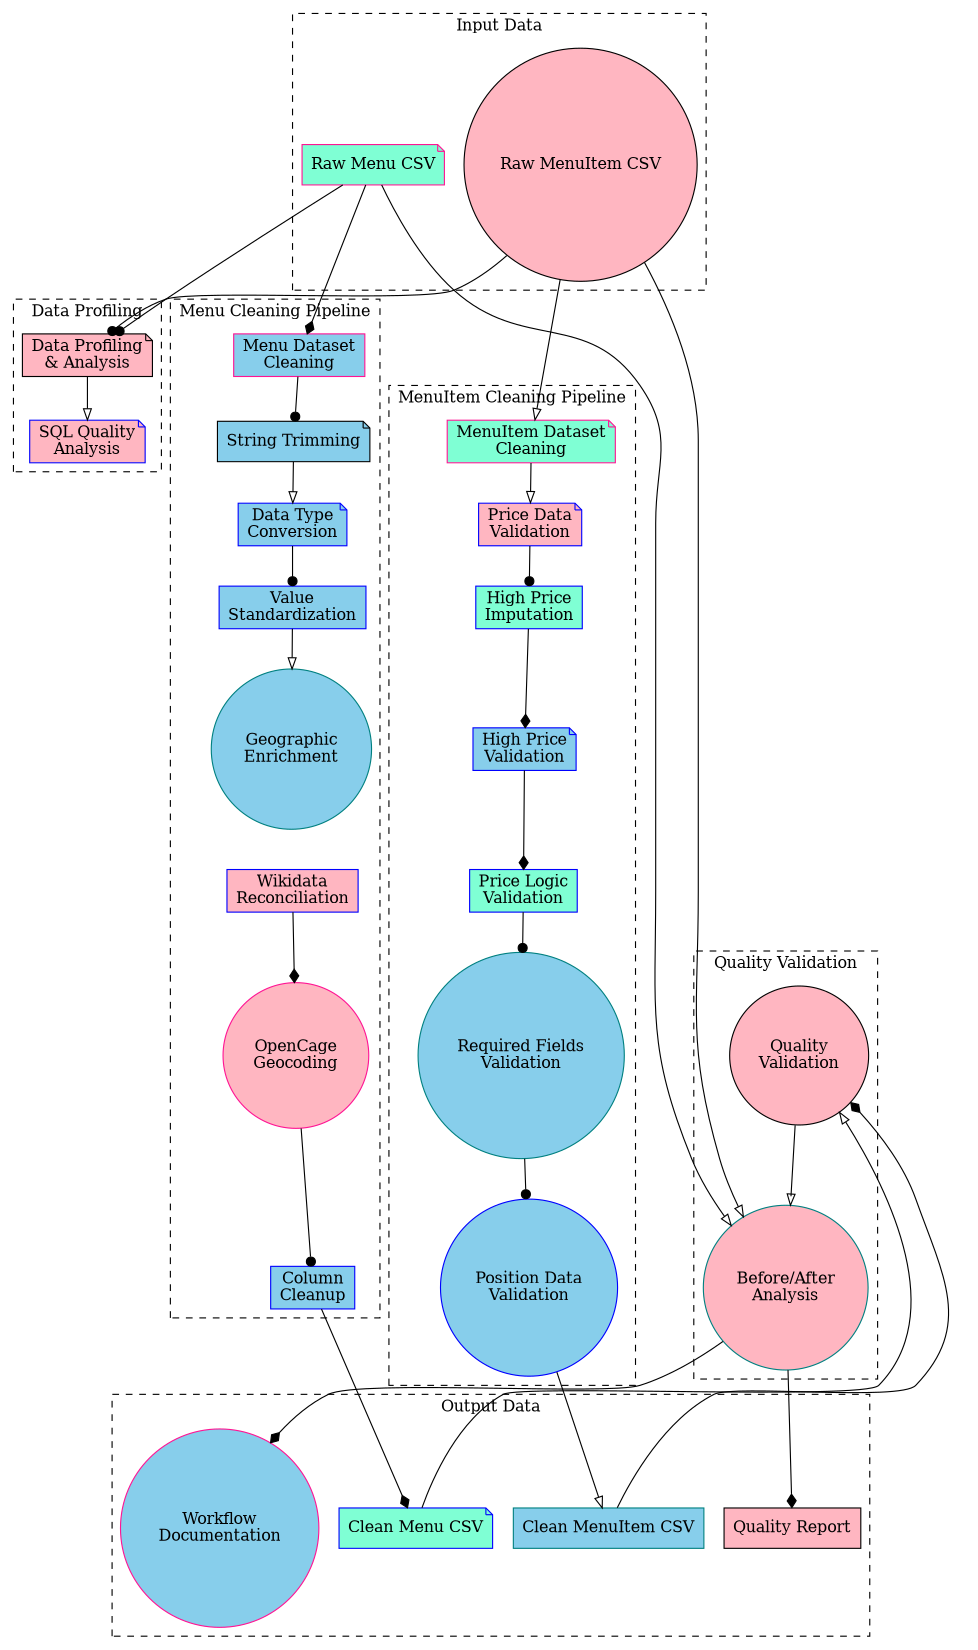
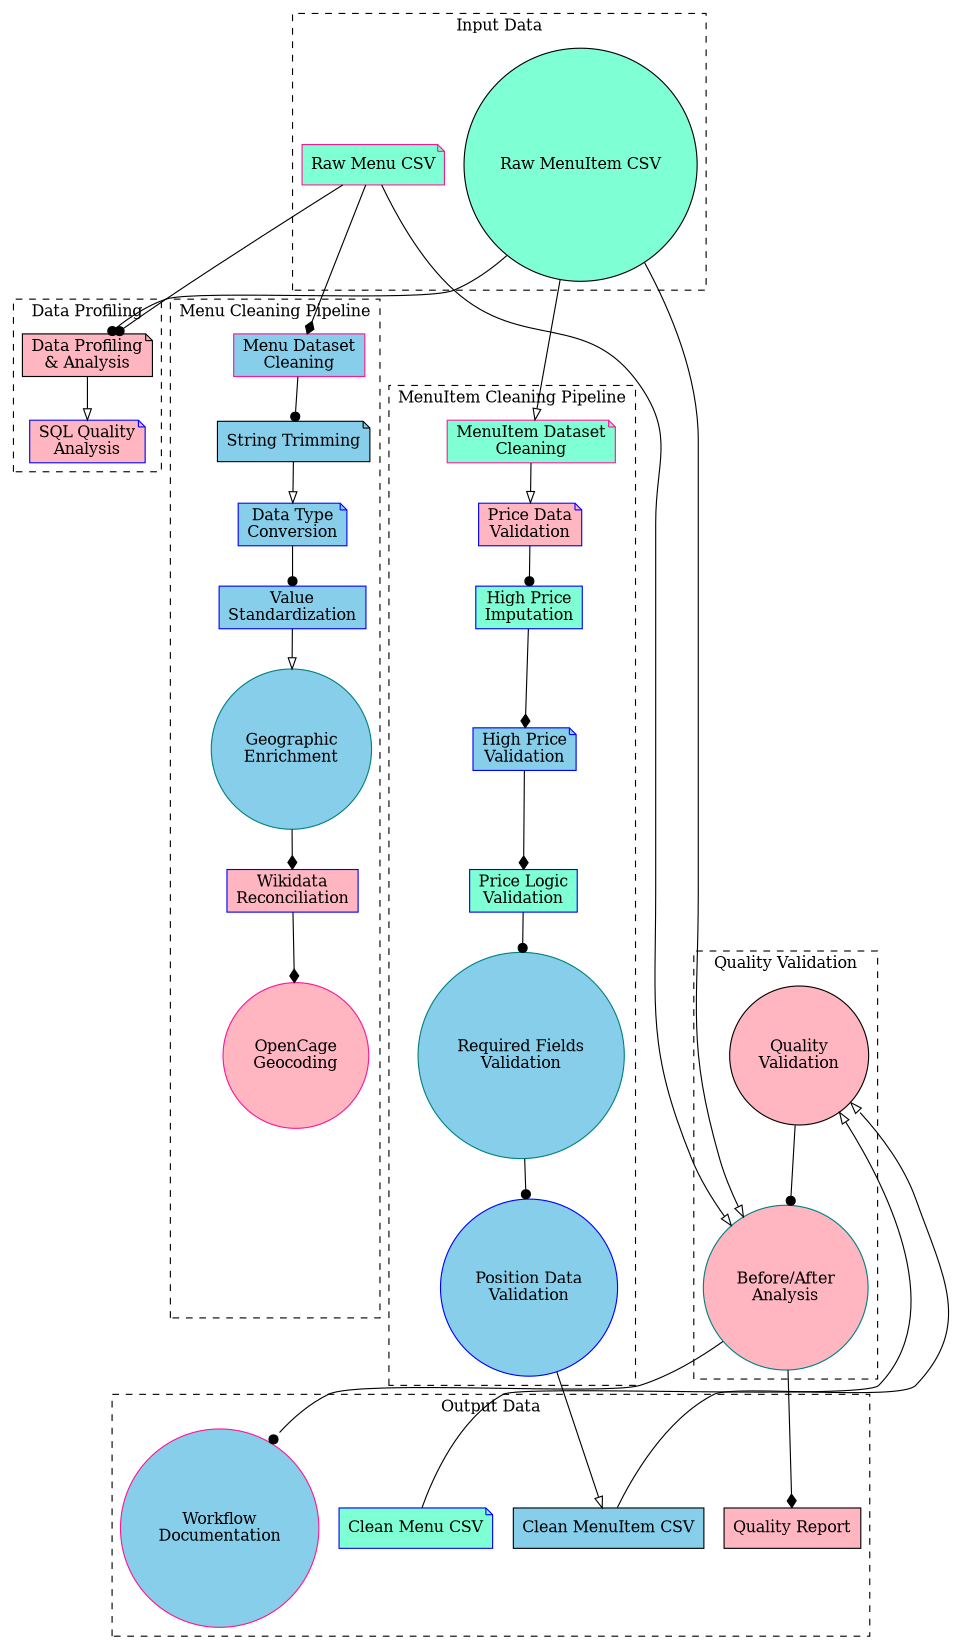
node "Raw MenuItem CSV": fillcolor lightpink -> aquamarine
edge "Geographic Enrichment" -> "Wikidata Reconciliation": added
edge "Quality Validation" -> "Before/After Analysis": arrowhead onormal -> dot
node "Column Cleanup": removed
edge "Before/After Analysis" -> "Workflow Documentation": arrowhead diamond -> dot
edge "Clean MenuItem CSV" -> "Quality Validation": arrowhead diamond -> onormal
node "Clean MenuItem CSV": color teal -> black
